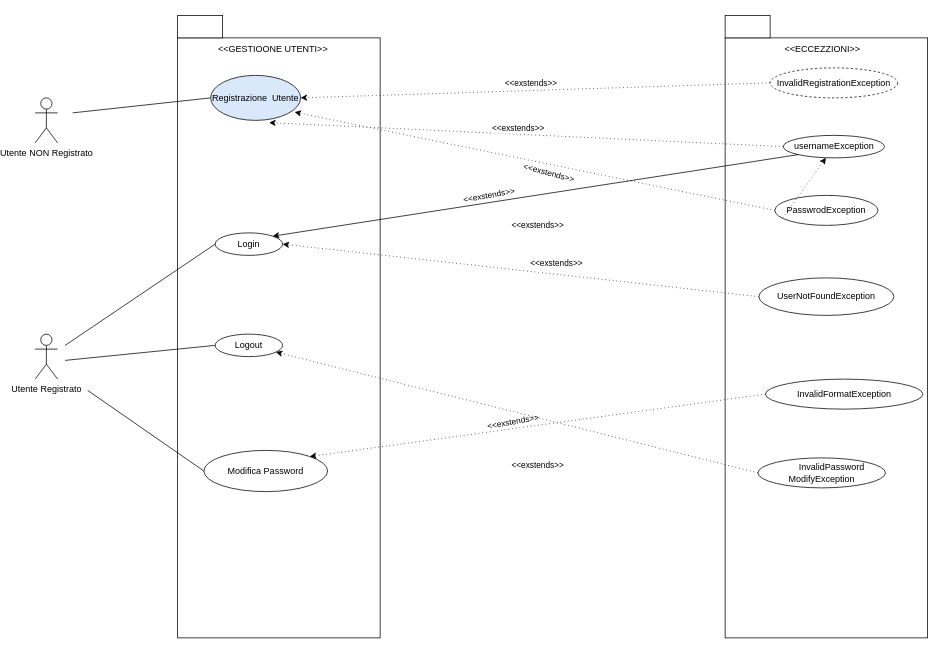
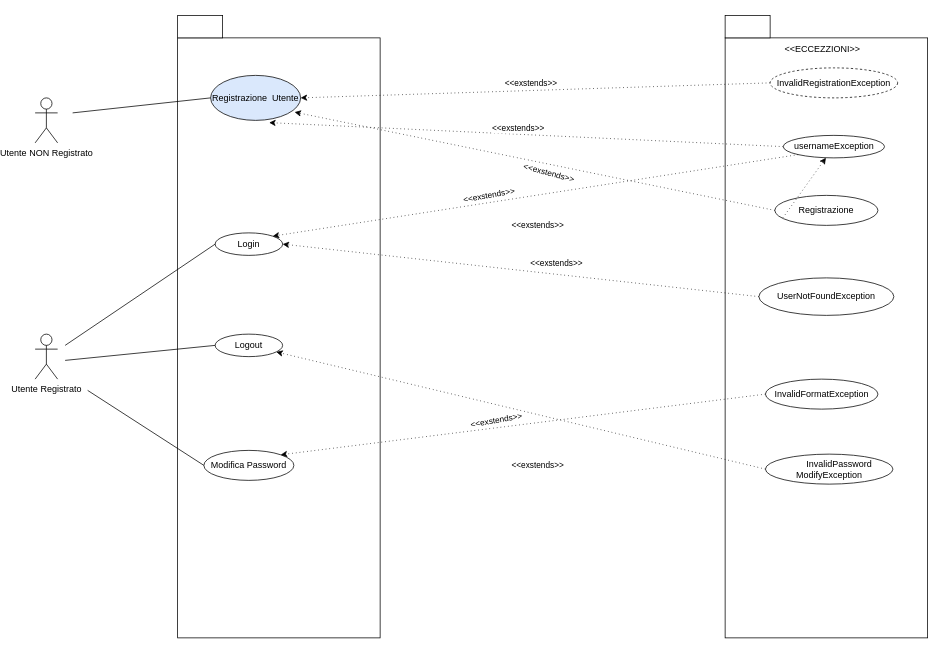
node "<<GESTIOONE UTENTI>>": removed
edge "usernameException" -> "Login": style solid -> dashed
node "PasswrodException": label "PasswrodException" -> "Registrazione"
node "InvalidFormatException": size 158x30 -> 113x30
node "Modifica Password": size 124x41 -> 90x30
node "InvalidPassword ModifyException": moved (821, 473) -> (829, 469)
